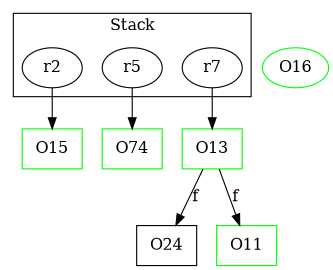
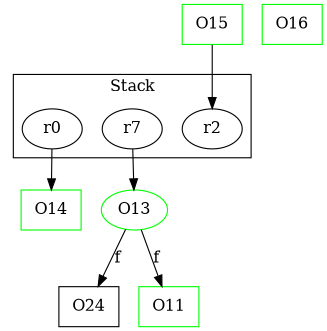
node "r5": label "r5" -> "r0"
node "O16": shape ellipse -> box
edge "r2" -> "O15": reversed
node "O74": label "O74" -> "O14"
node "O13": shape box -> ellipse
